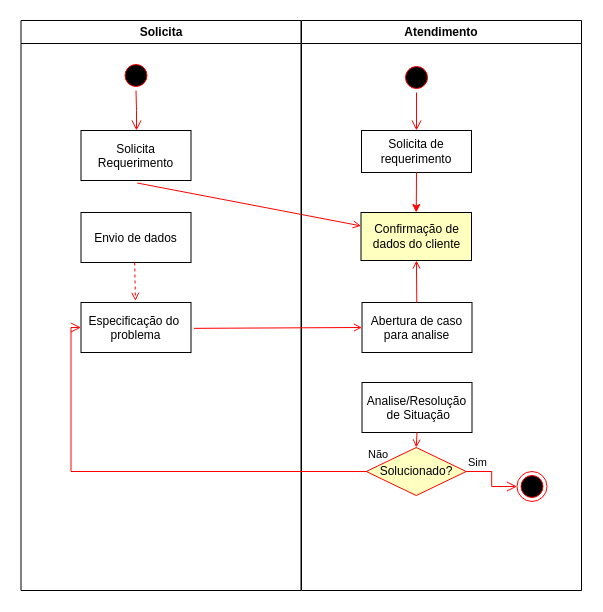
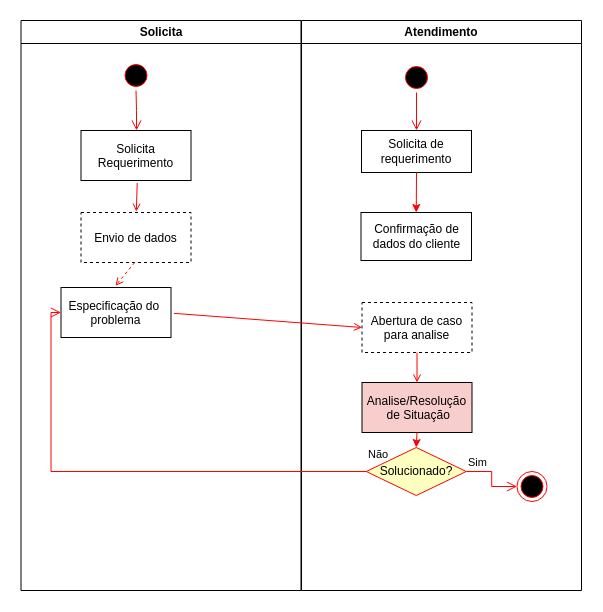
edge "Solicita Requerimento" -> "Confirmação de dados do cliente": now "Solicita Requerimento" -> "Envio de dados"
node "Confirmação de dados do cliente": fillcolor #ffffc0 -> #ffffff
node "Envio de dados": style solid -> dashed
edge "Abertura de caso para analise" -> "Confirmação de dados do cliente": now "Abertura de caso para analise" -> "Analise/Resolução de Situação"
node "Especificação do problema": moved (136, 328) -> (116, 313)
node "Abertura de caso para analise": style solid -> dashed
node "Analise/Resolução de Situação": fillcolor #ffffff -> #f8cecc
edge "Analise/Resolução de Situação" -> "Solucionado?": arrowhead open -> classic
